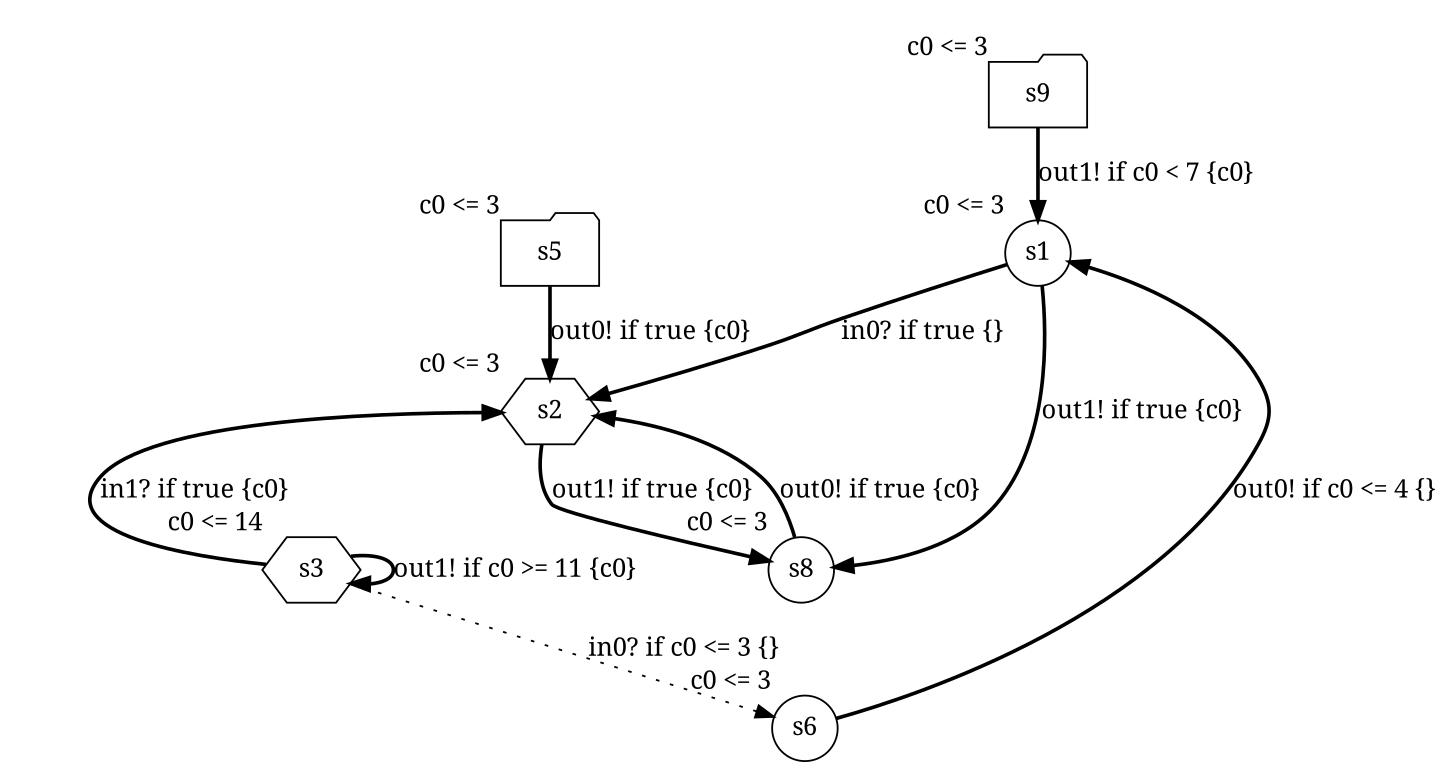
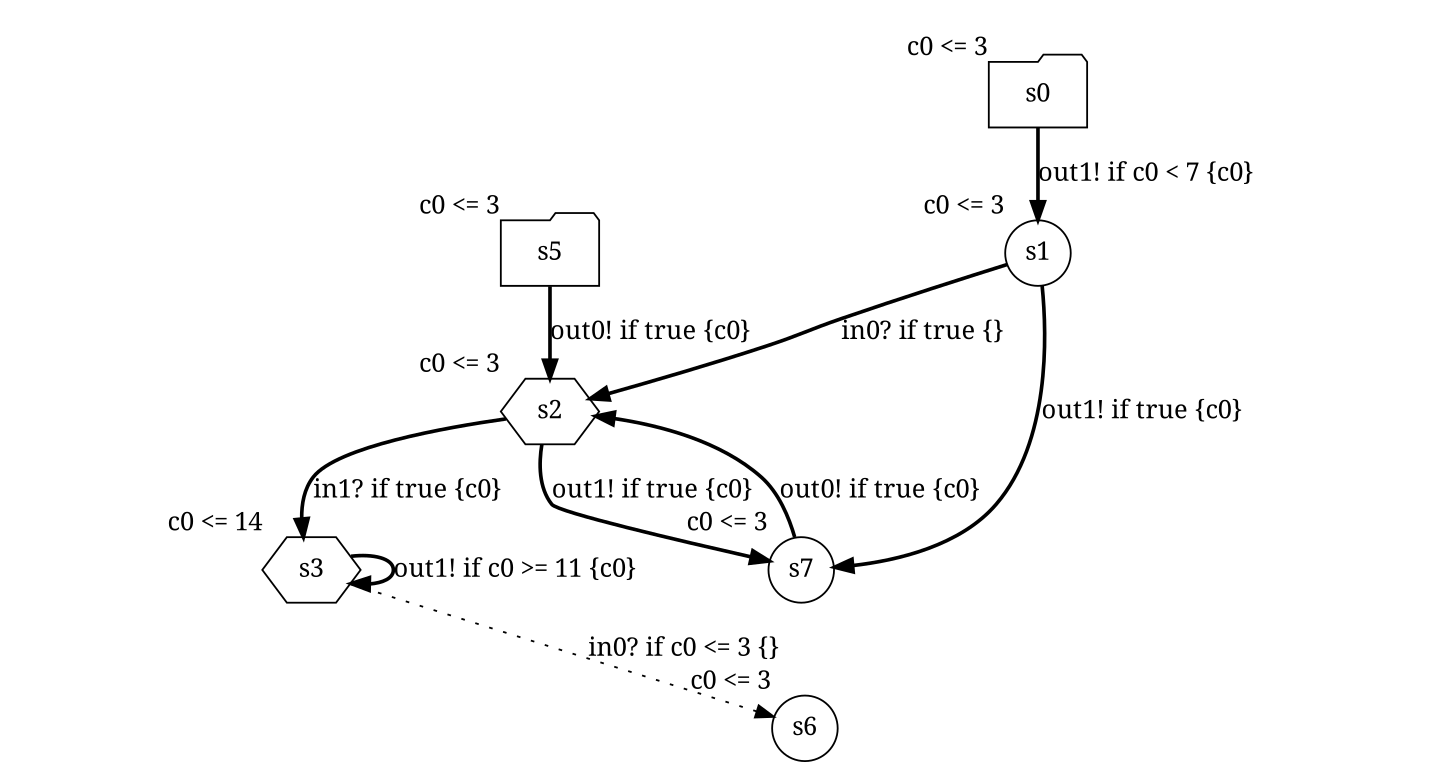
node "s9 c0 <= 3": label "s9 c0 <= 3" -> "s0 c0 <= 3"
edge "s3 c0 <= 14" -> "s2 c0 <= 3": reversed
edge "s6 c0 <= 3" -> "s1 c0 <= 3": removed, label "out0! if c0 <= 4 {}"
node "s8 c0 <= 3": label "s8 c0 <= 3" -> "s7 c0 <= 3"
